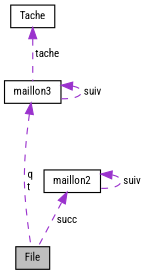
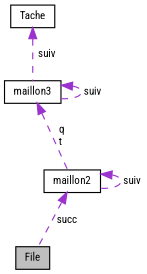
edge "maillon3" -> "Tache": label " tache" -> " suiv"
edge "File" -> "maillon3": now "maillon2" -> "maillon3"
